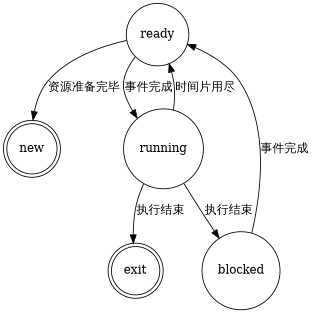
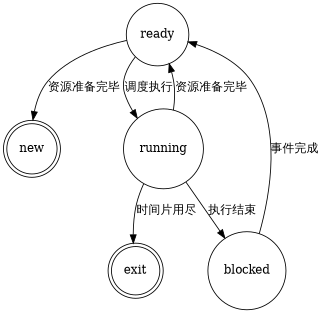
edge "ready" -> "running": label "事件完成" -> "调度执行"
edge "running" -> "ready": label "时间片用尽" -> "资源准备完毕"
edge "running" -> "exit": label "执行结束" -> "时间片用尽"
